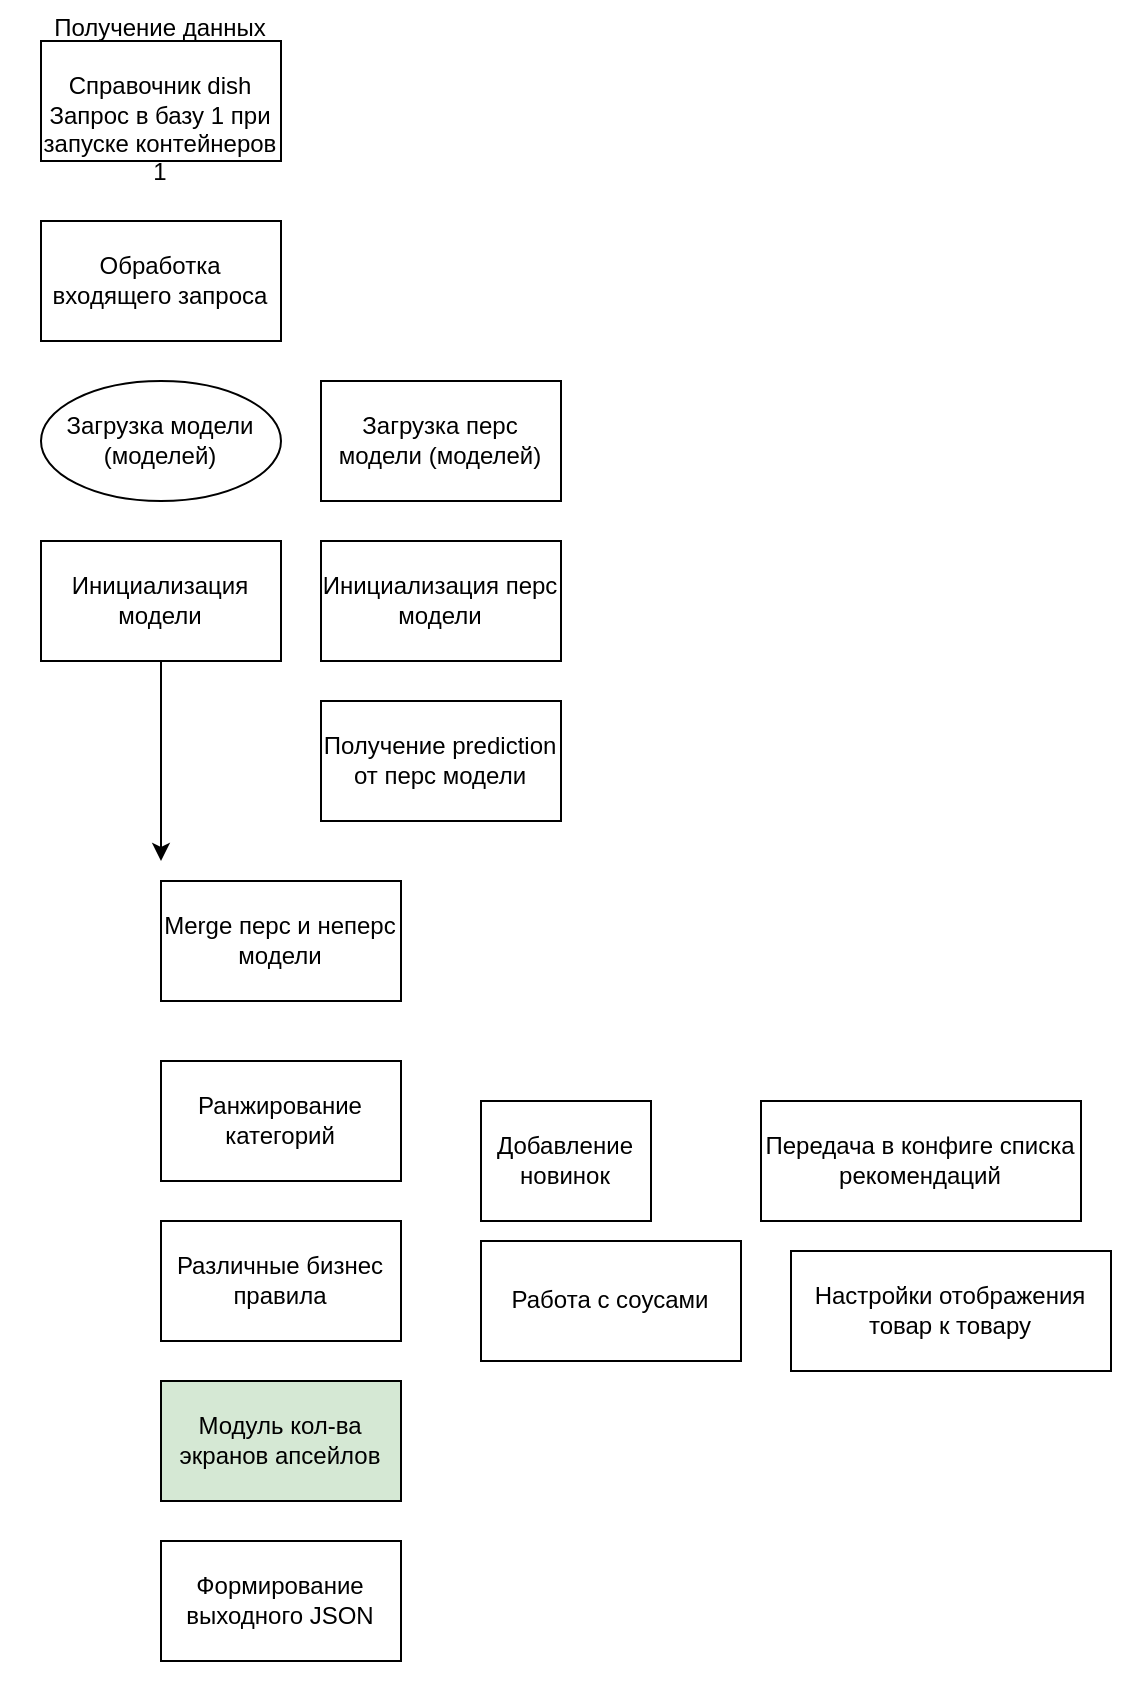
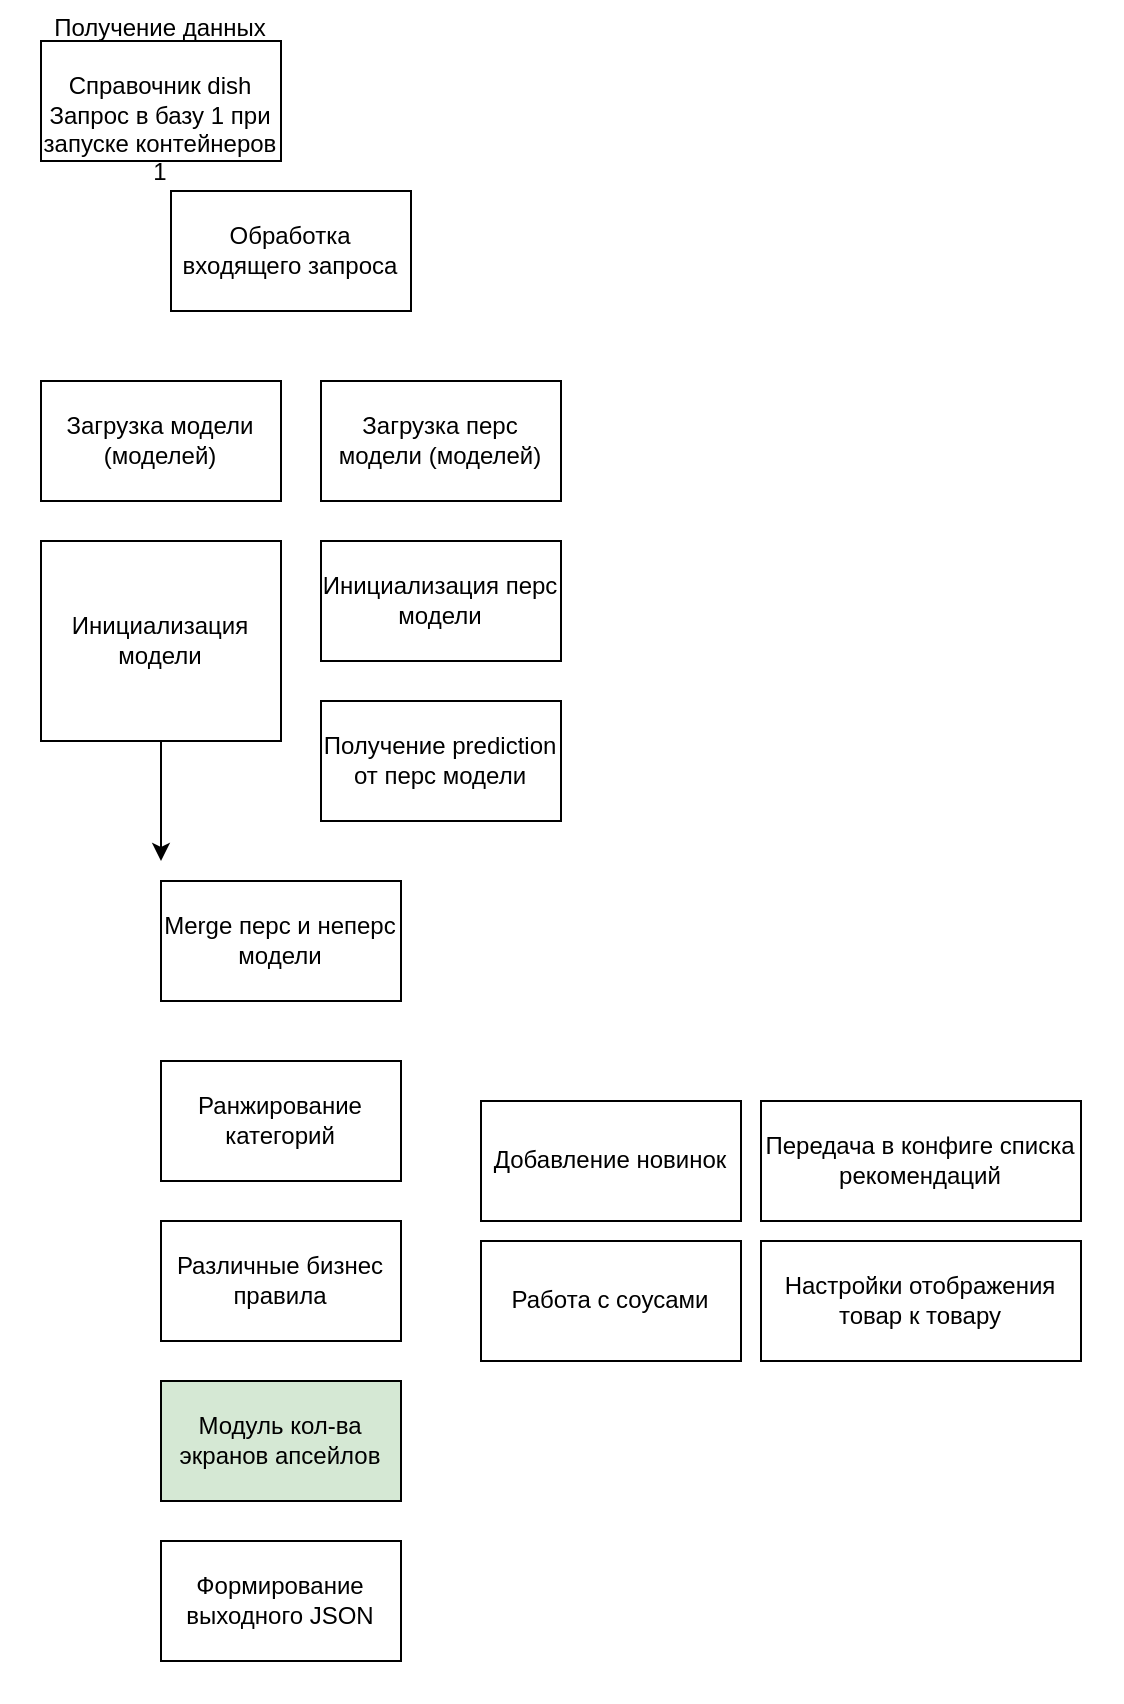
node "Обработка входящего запроса": moved (161, 281) -> (291, 251)
node "Загрузка модели (моделей)": shape ellipse -> rectangle
node "Инициализация модели": size 240x120 -> 240x200
node "Добавление новинок": size 170x120 -> 260x120
node "Настройки отображения товар к товару": moved (951, 1311) -> (921, 1301)
